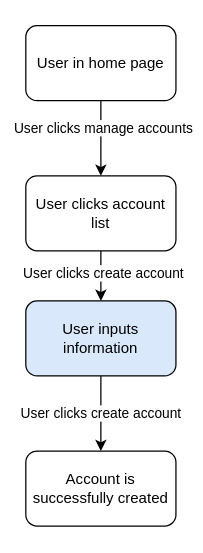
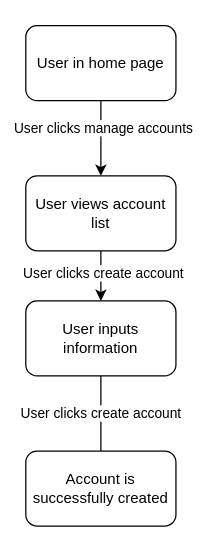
node "User clicks account list": label "User clicks account list" -> "User views account list"
node "User inputs information": fillcolor #dae8fc -> #ffffff
edge "User inputs information" -> "Account is successfully created": arrowhead classic -> none
